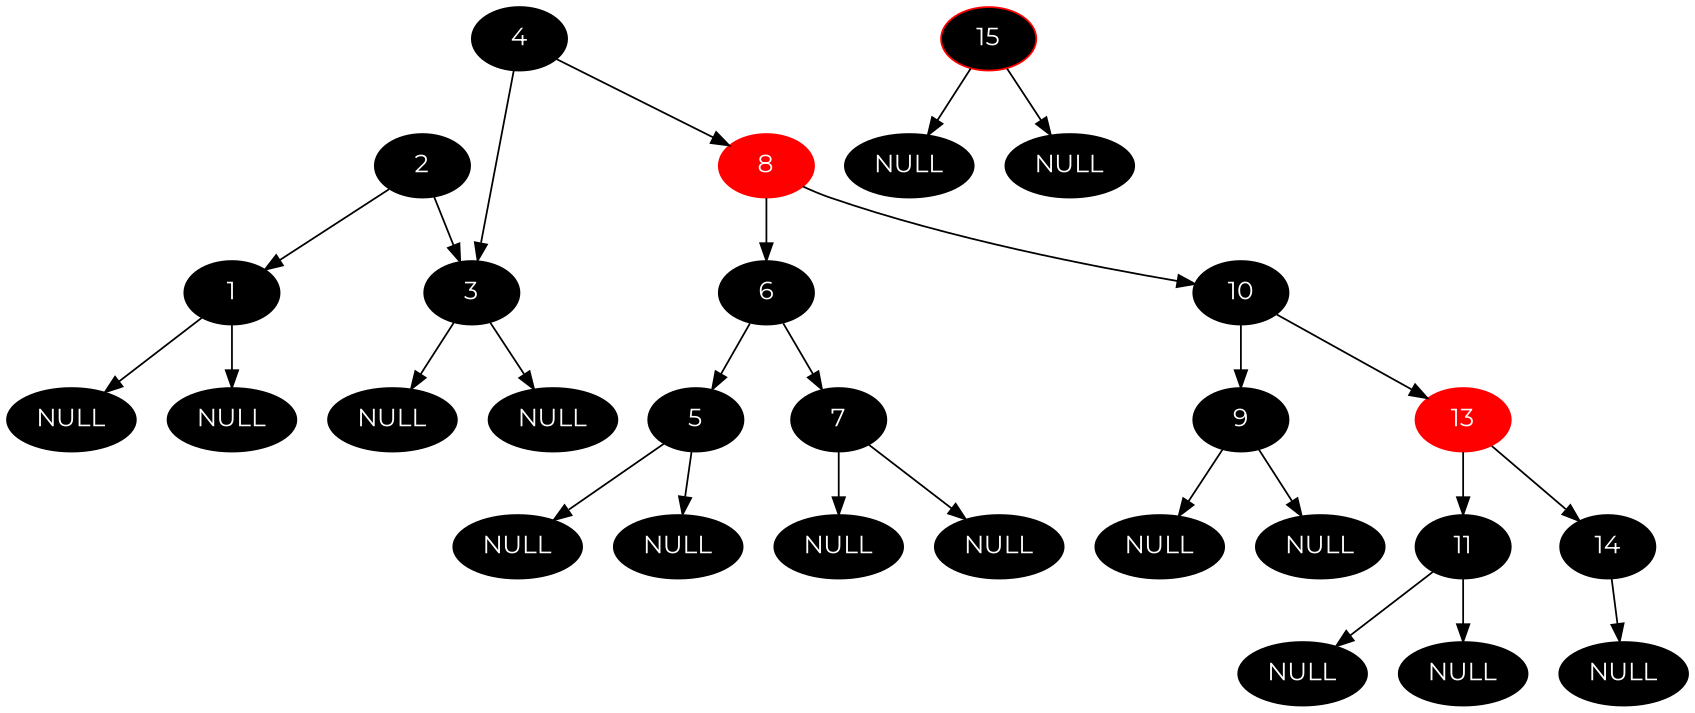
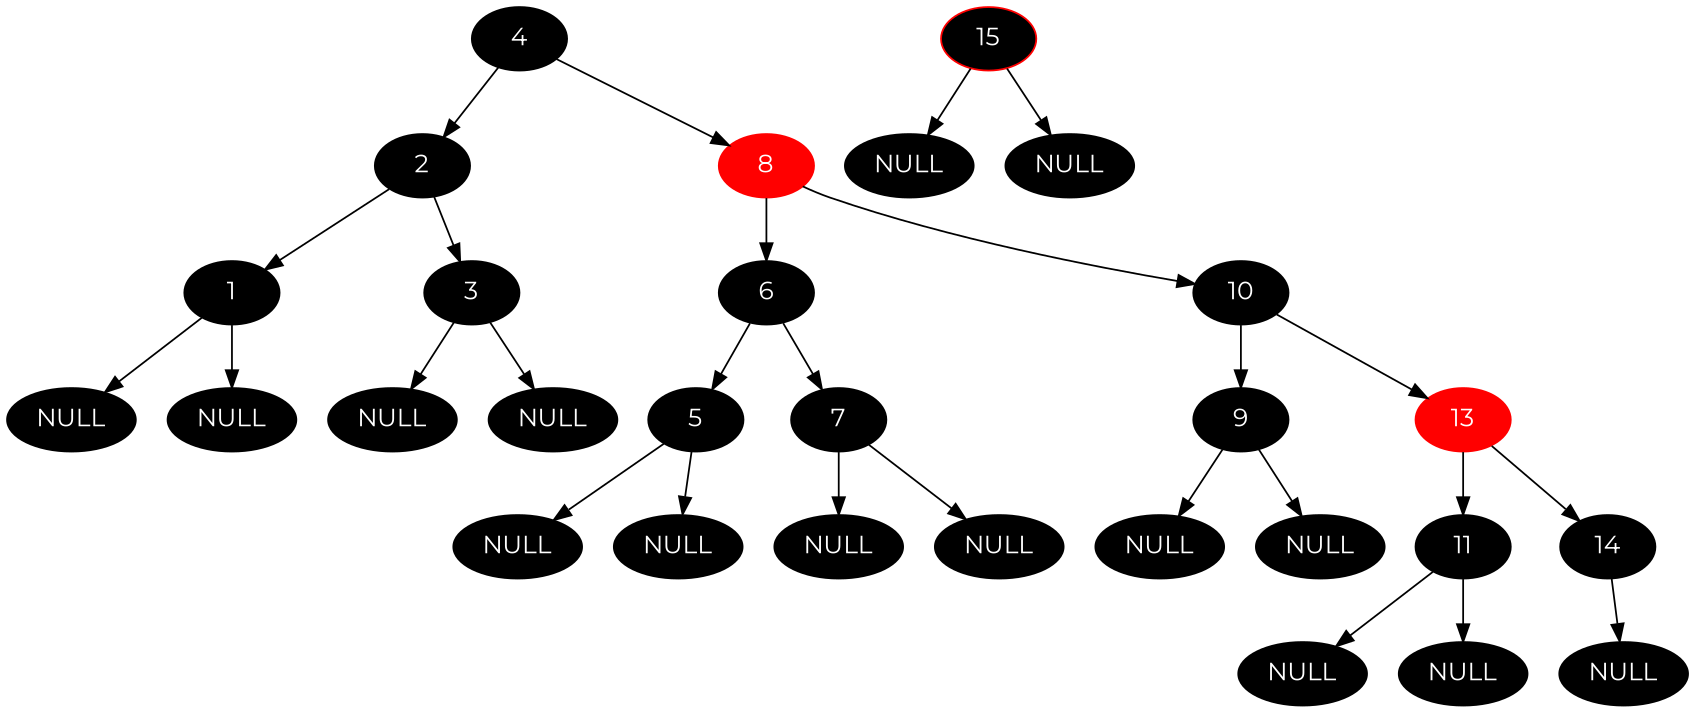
edge "4" -> "3": now "4" -> "2"
